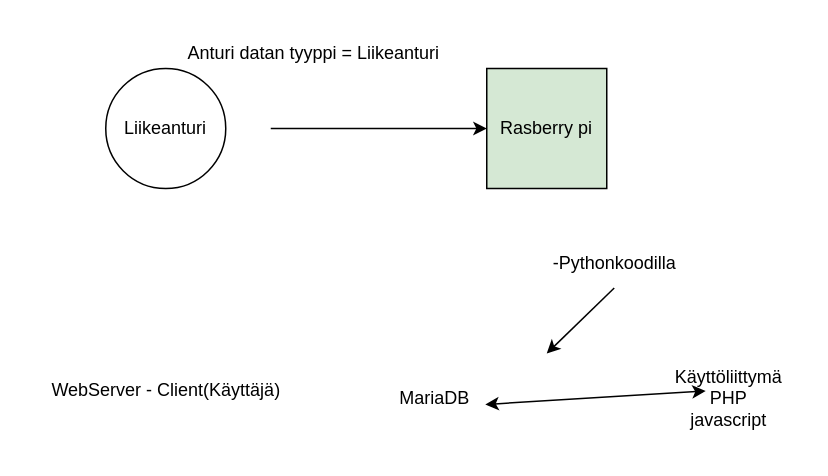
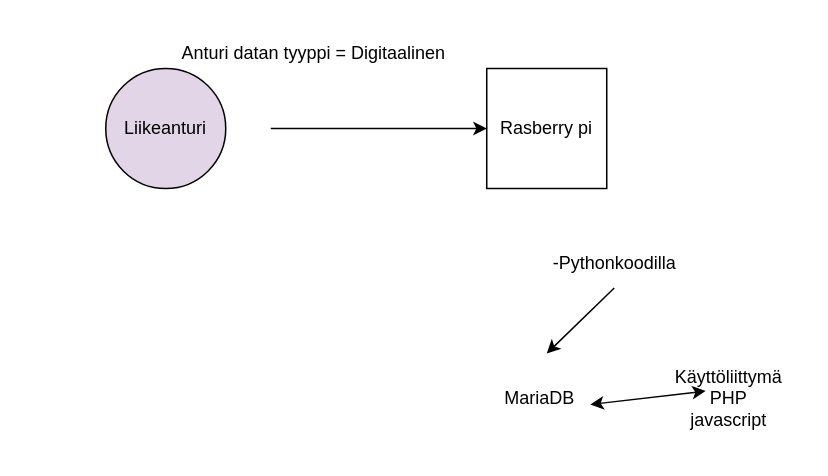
node "Anturi datan tyyppi = Liikeanturi": label "Anturi datan tyyppi = Liikeanturi" -> "Anturi datan tyyppi = Digitaalinen"
node "Liikeanturi": fillcolor #ffffff -> #e1d5e7
node "Rasberry pi": fillcolor #d5e8d4 -> #ffffff
node "WebServer - Client(Käyttäjä)": removed
node "MariaDB": moved (434, 398) -> (539, 398)
